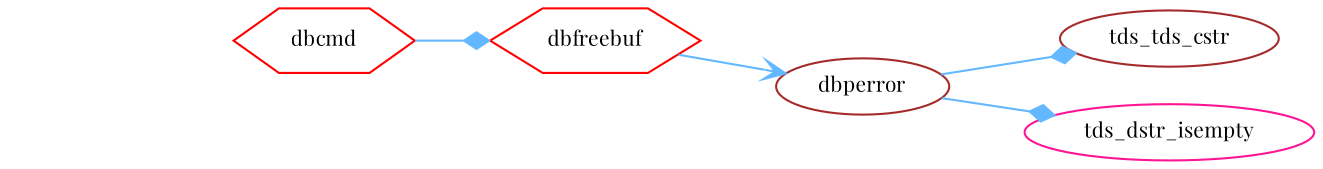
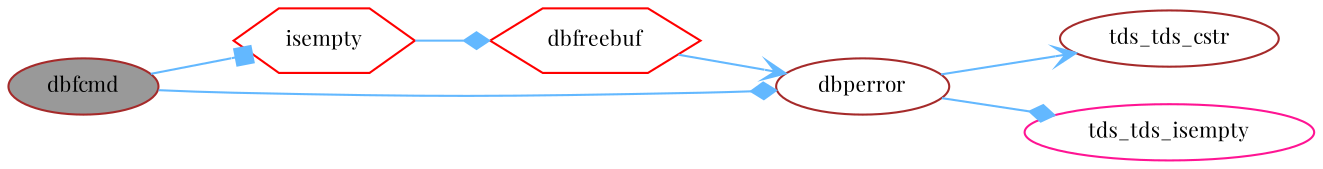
node "dbcmd": label "dbcmd" -> "isempty"
edge "dbperror" -> "tds_tds_cstr": arrowhead diamond -> vee
node "dbfcmd": added
node "tds_dstr_isempty": label "tds_dstr_isempty" -> "tds_tds_isempty"
